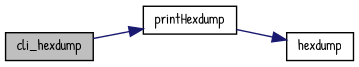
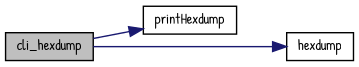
edge "printHexdump" -> "hexdump": now "cli_hexdump" -> "hexdump"
